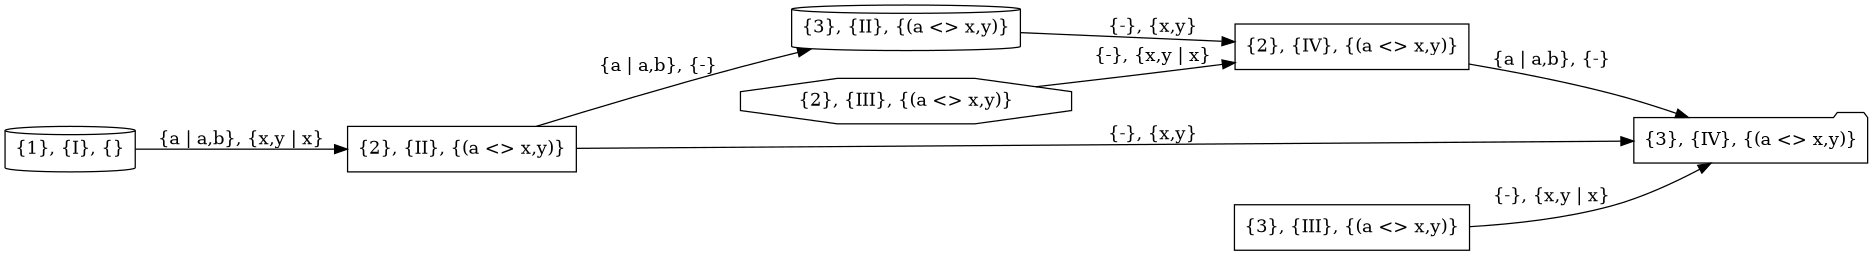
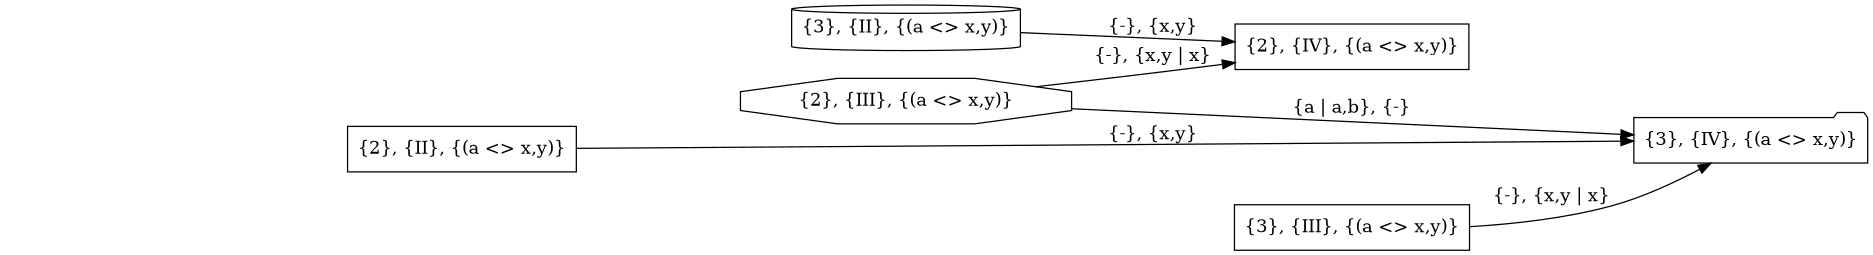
edge "{2}, {IV}, {(a <> x,y)}" -> "{3}, {IV}, {(a <> x,y)}": now "{2}, {III}, {(a <> x,y)}" -> "{3}, {IV}, {(a <> x,y)}"
edge "{2}, {II}, {(a <> x,y)}" -> "{3}, {II}, {(a <> x,y)}": removed, label "{a | a,b}, {-}"
node "{1}, {I}, {}": removed
